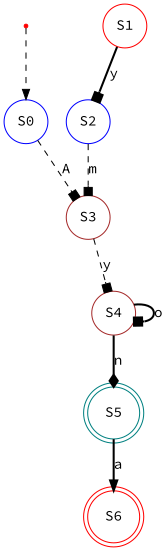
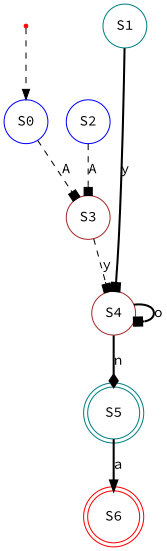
node "S1": color red -> teal
edge "S1" -> "S2": now "S1" -> "S4"
edge "S2" -> "S3": label "m" -> "A"
